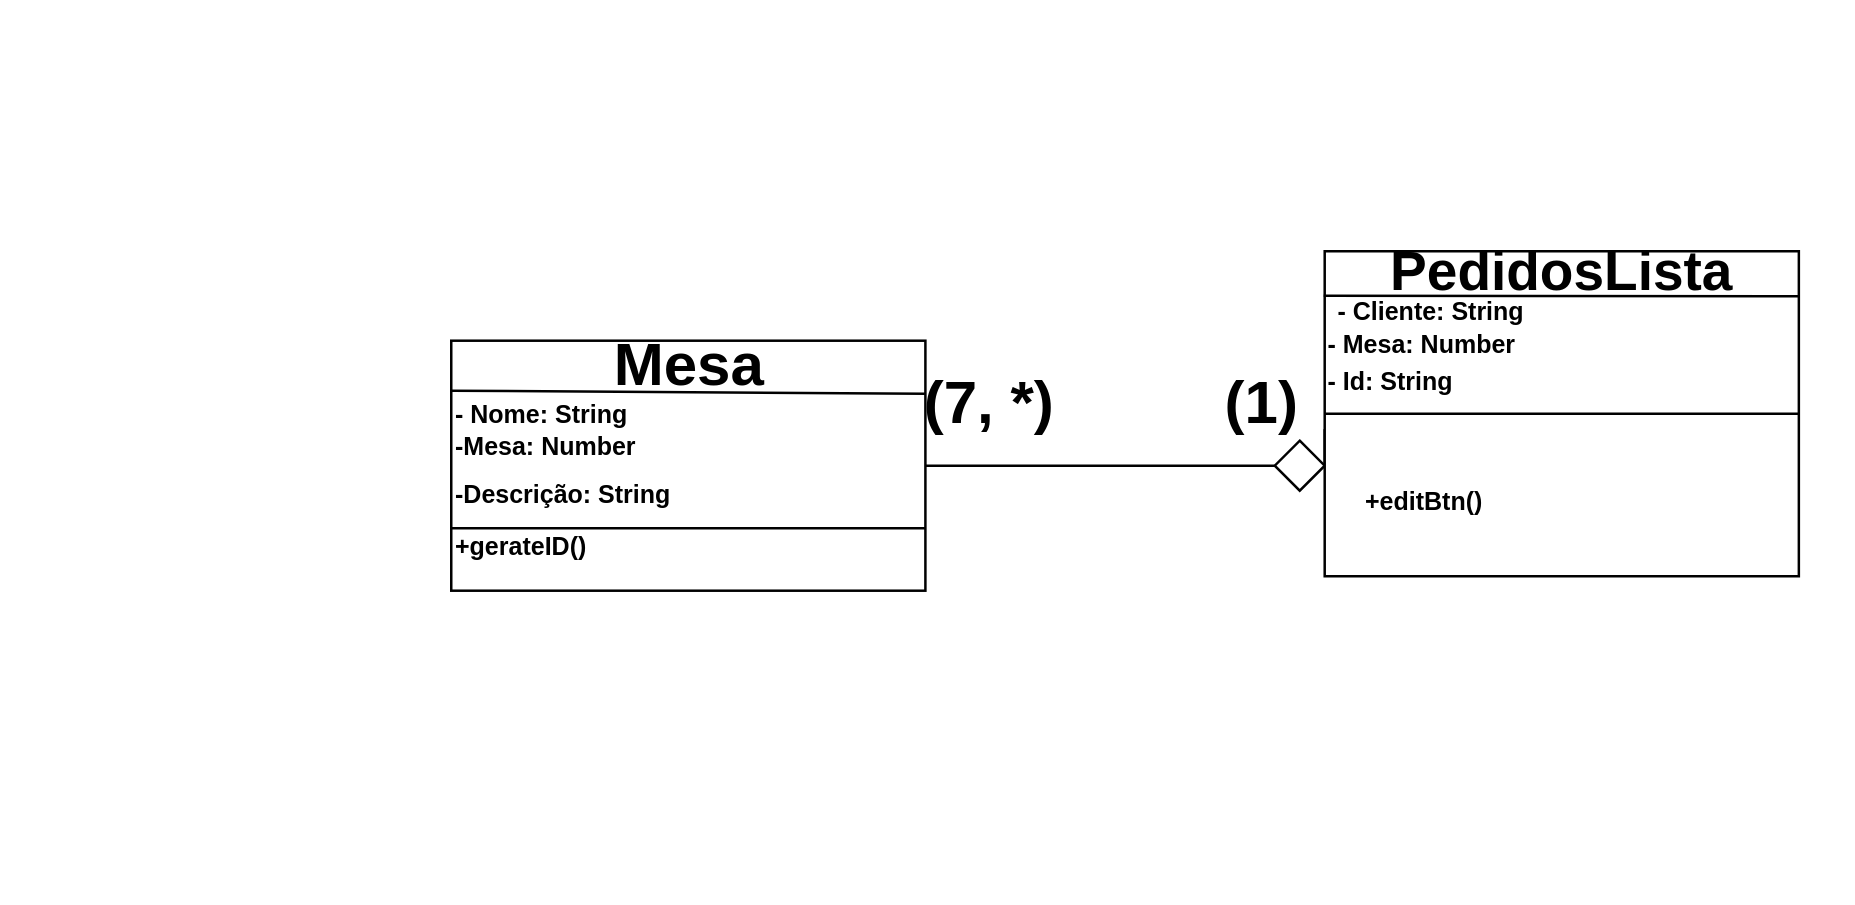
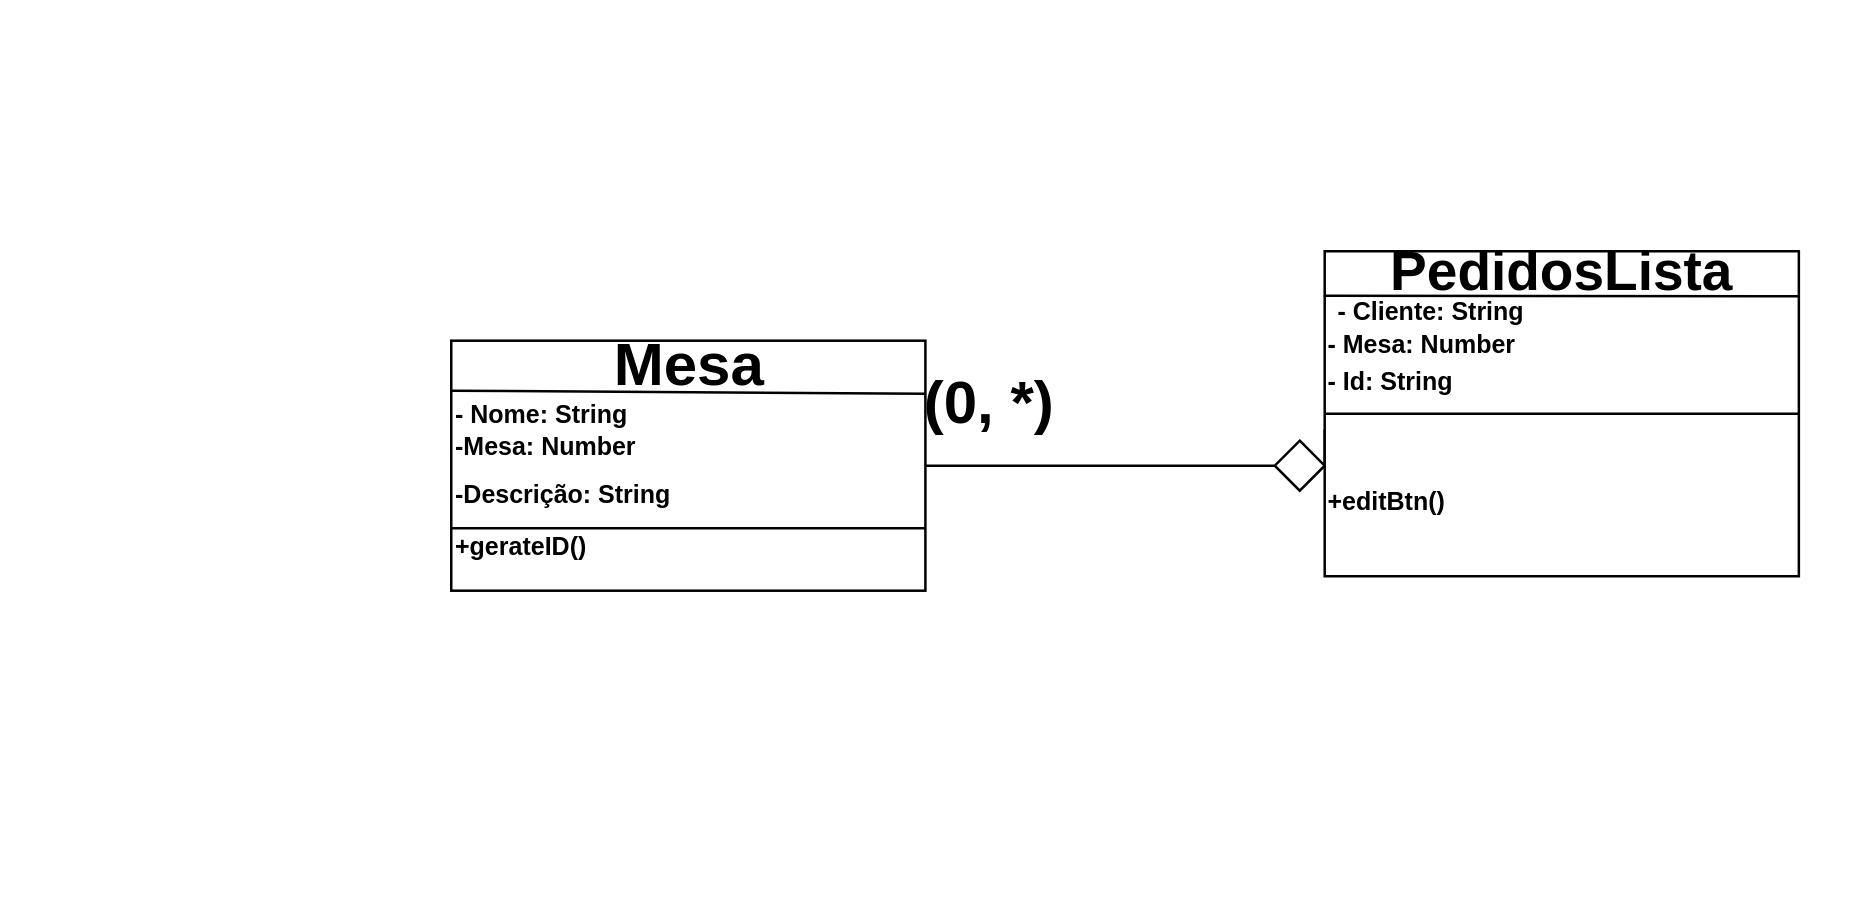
node "(1)": removed
node "(7, *)": label "(7, *)" -> "(0, *)"
node "+editBtn()": moved (1462, 501) -> (1425, 501)
